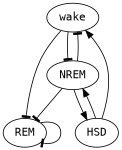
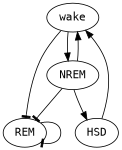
edge "wake" -> "NREM": arrowhead tee -> normal
edge "NREM" -> "wake": arrowhead tee -> normal
edge "HSD" -> "NREM": removed
